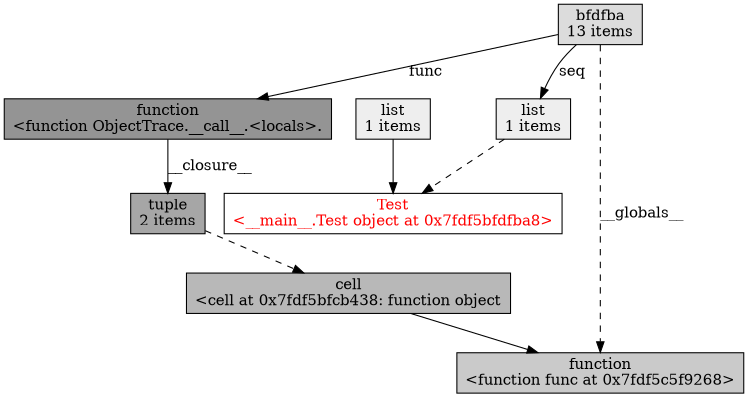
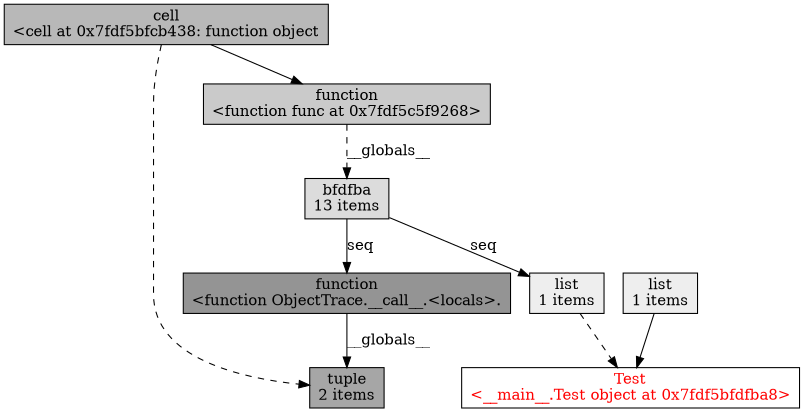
edge "bfdfba 13 items" -> "function <function ObjectTrace.__call__.<locals>.": label "func" -> "seq"
edge "function <function ObjectTrace.__call__.<locals>." -> "tuple 2 items": label "__closure__" -> "__globals__"
edge "bfdfba 13 items" -> "function <function func at 0x7fdf5c5f9268>": reversed
edge "tuple 2 items" -> "cell <cell at 0x7fdf5bfcb438: function object": reversed
